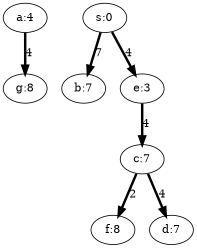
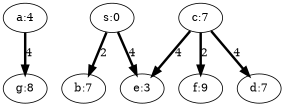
edge "s:0" -> "b:7": label "7" -> "2"
edge "e:3" -> "c:7": reversed
node "f:8": label "f:8" -> "f:9"
